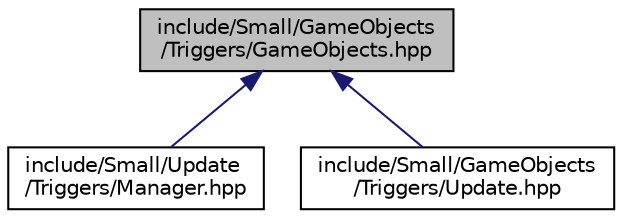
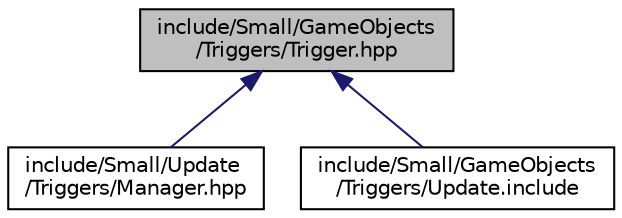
node "include/Small/GameObjects /Triggers/GameObjects.hpp": label "include/Small/GameObjects /Triggers/GameObjects.hpp" -> "include/Small/GameObjects /Triggers/Trigger.hpp"
node "include/Small/GameObjects /Triggers/Update.hpp": label "include/Small/GameObjects /Triggers/Update.hpp" -> "include/Small/GameObjects /Triggers/Update.include"
